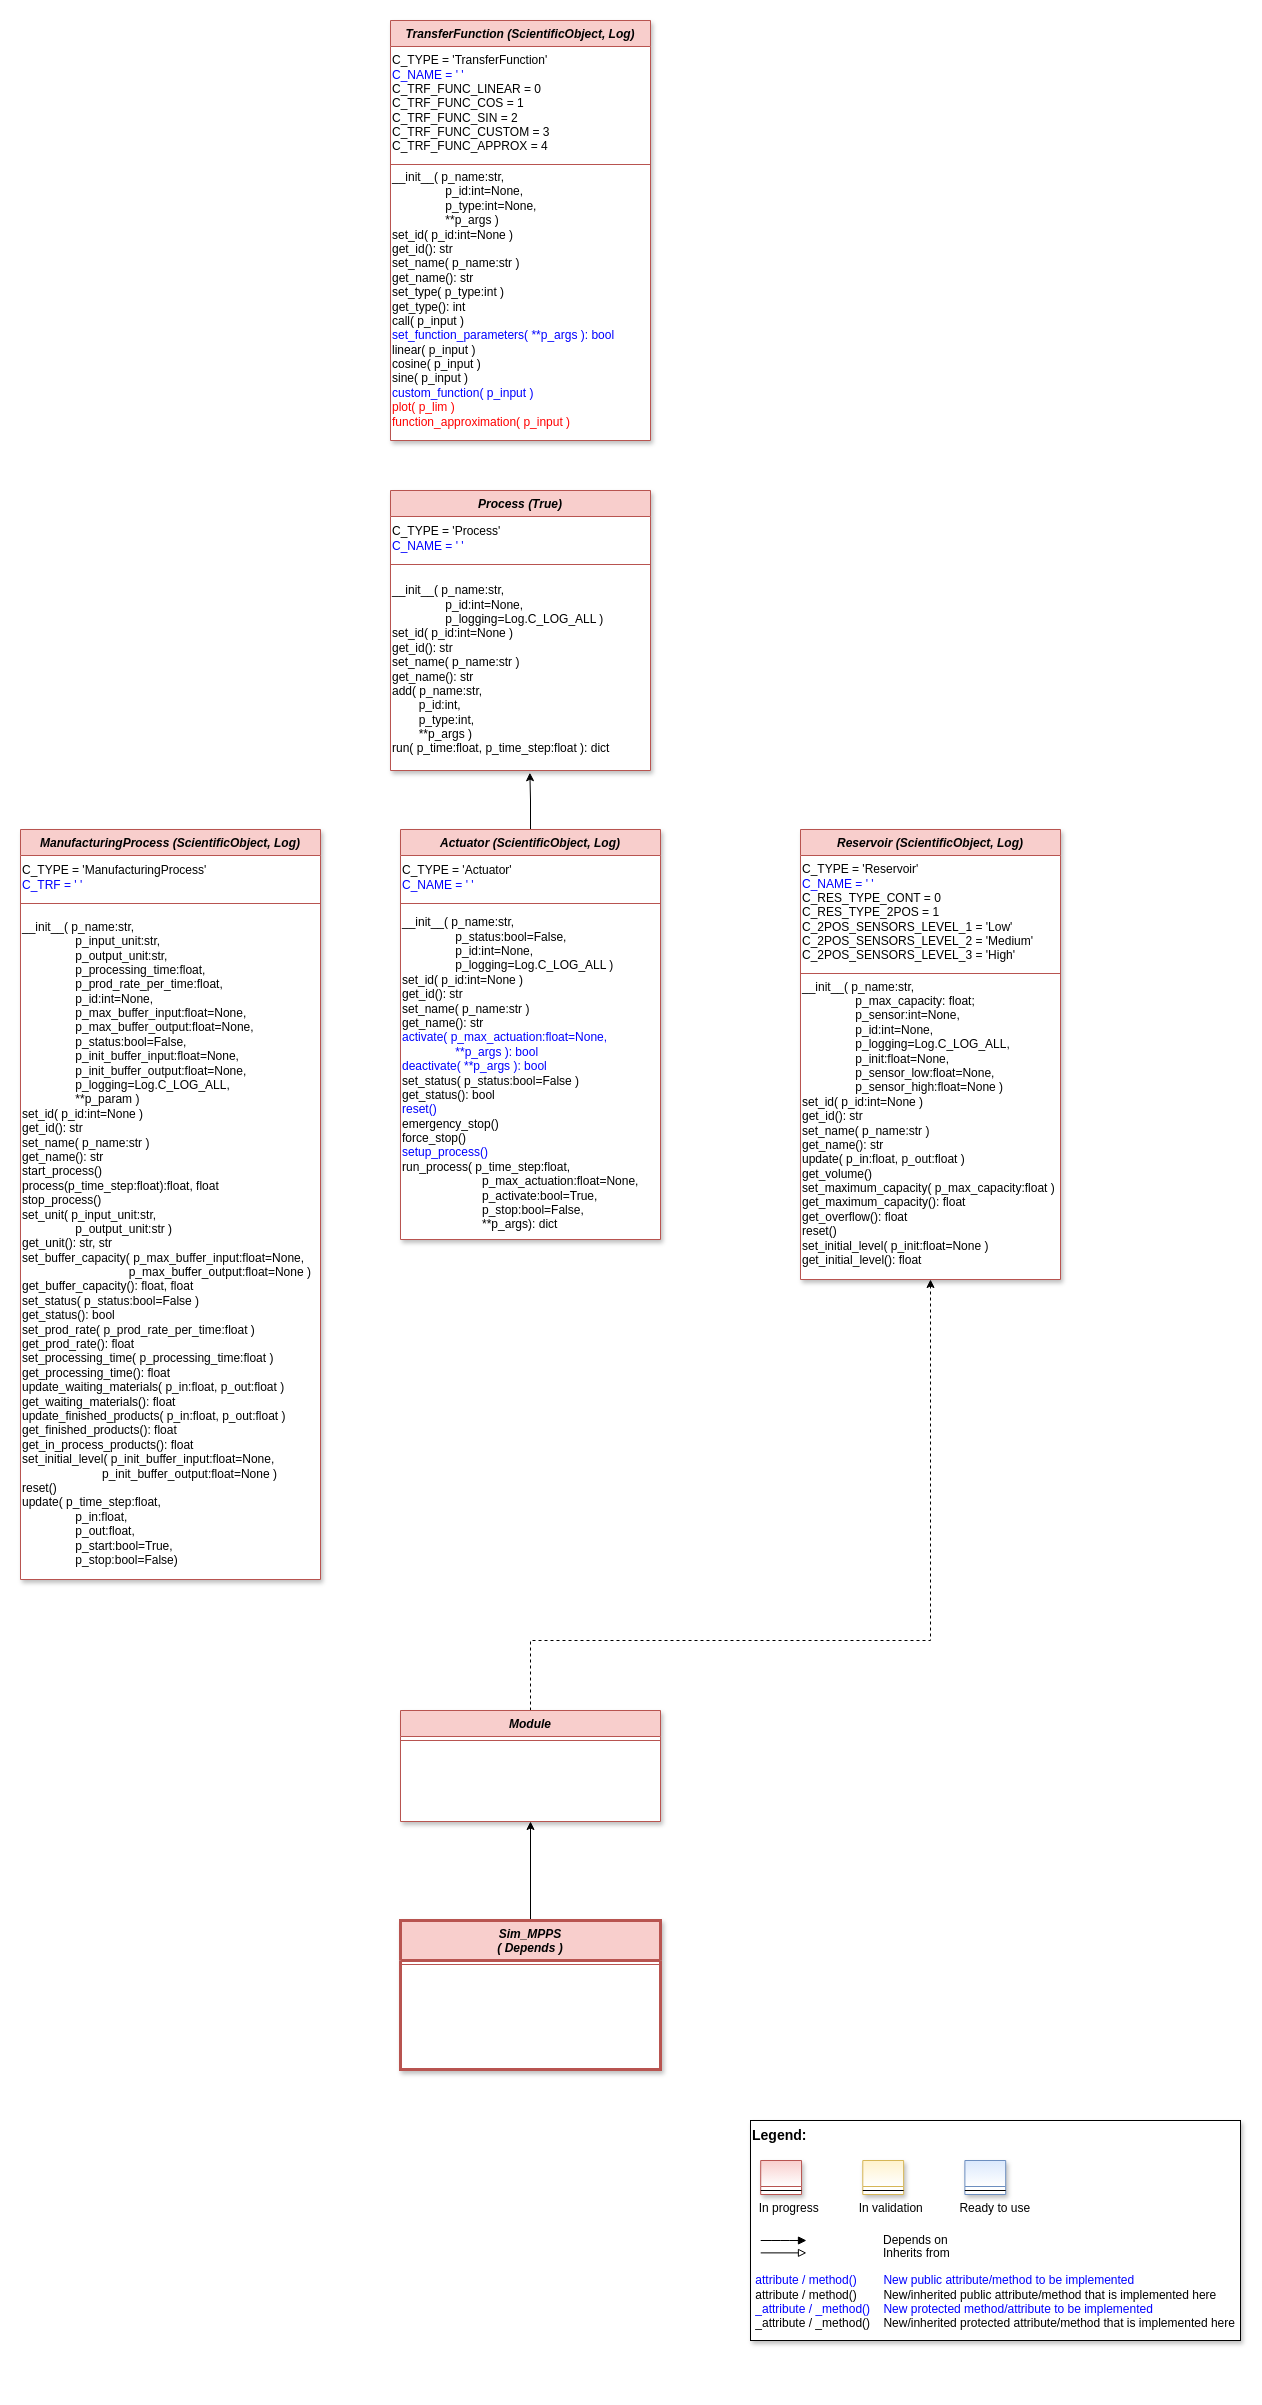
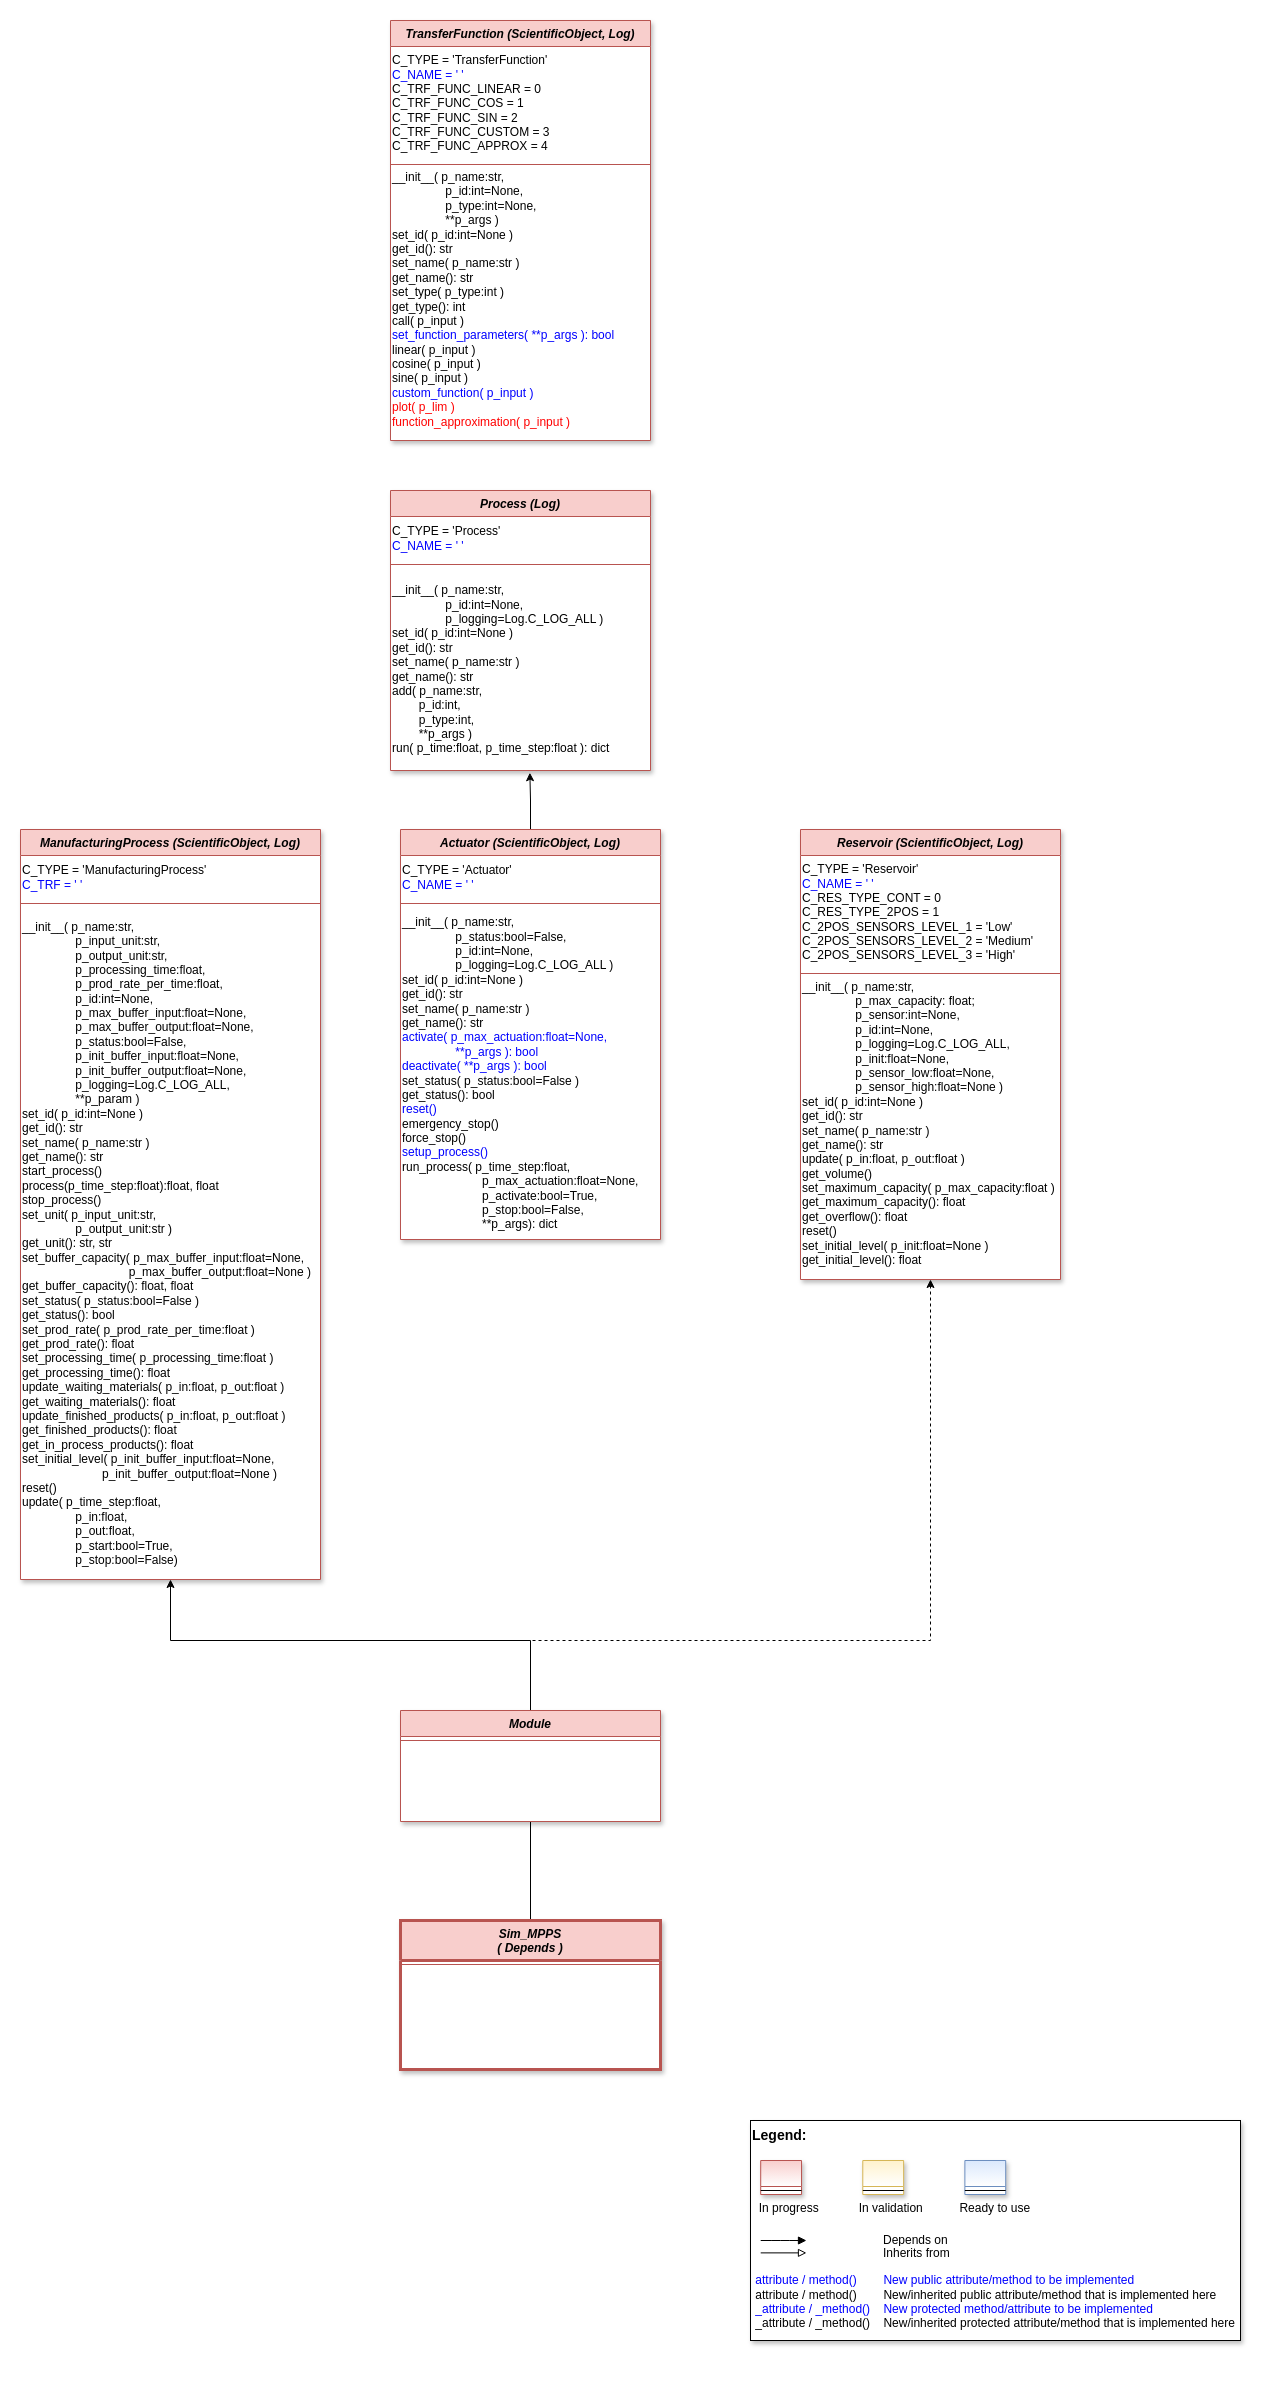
node "Process (True)": label "Process (True)" -> "Process (Log)"
edge "Module" -> "ManufacturingProcess (ScientificObject, Log)": added
edge "Sim_MPPS ( Depends )" -> "Module": arrowhead classic -> none
